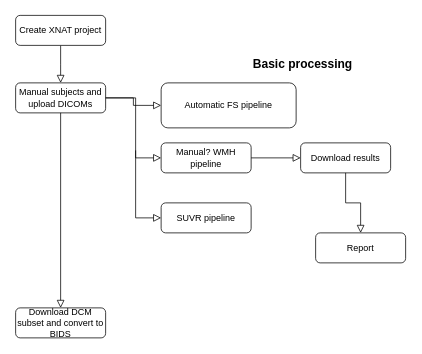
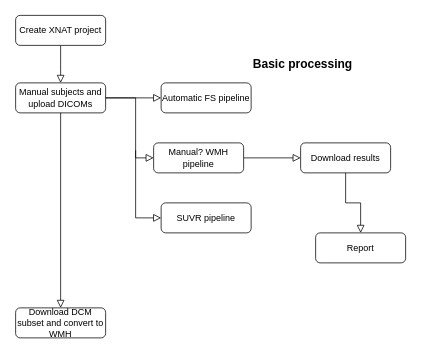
node "Automatic FS pipeline": size 135x45 -> 90x30
node "Manual? WMH pipeline": moved (206, 158) -> (198, 158)
node "Download DCM subset and convert to BIDS": label "Download DCM subset and convert to BIDS" -> "Download DCM subset and convert to WMH"
